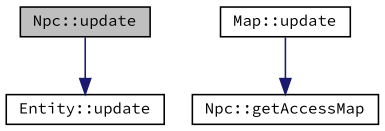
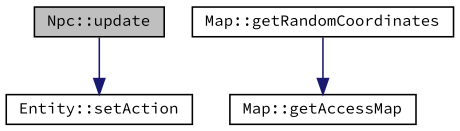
node "Map::update": label "Map::update" -> "Map::getRandomCoordinates"
node "Entity::update": label "Entity::update" -> "Entity::setAction"
node "Npc::getAccessMap": label "Npc::getAccessMap" -> "Map::getAccessMap"
